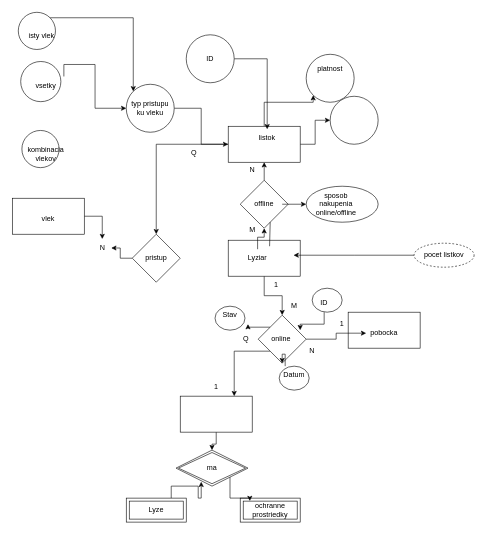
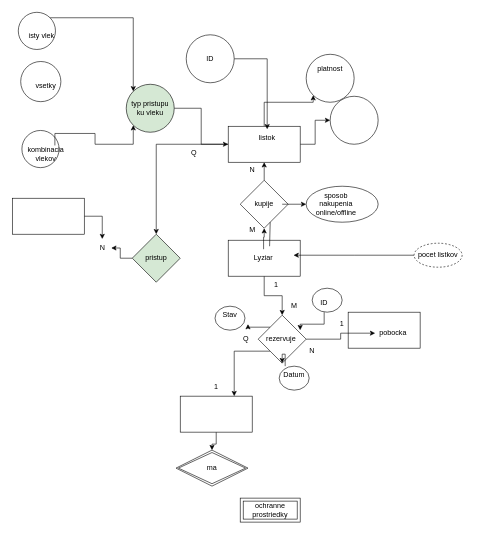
edge "vsetky" -> "typ pristupu ku vleku": removed
node "typ pristupu ku vleku": fillcolor #ffffff -> #d5e8d4
edge "kombinacia vlekov" -> "typ pristupu ku vleku": added
node "offline": label "offline" -> "kupije"
node "vlek": removed
node "pocet listkov": size 60x24 -> 48x24
node "pristup": fillcolor #ffffff -> #d5e8d4
node "Lyziar": moved (258, 258) -> (264, 258)
node "pobocka": moved (384, 333) -> (393, 333)
node "online": label "online" -> "rezervuje"
edge "Lyze" -> "ma": removed
edge "ma" -> "ochranne prostriedky": removed
node "Lyze": removed
